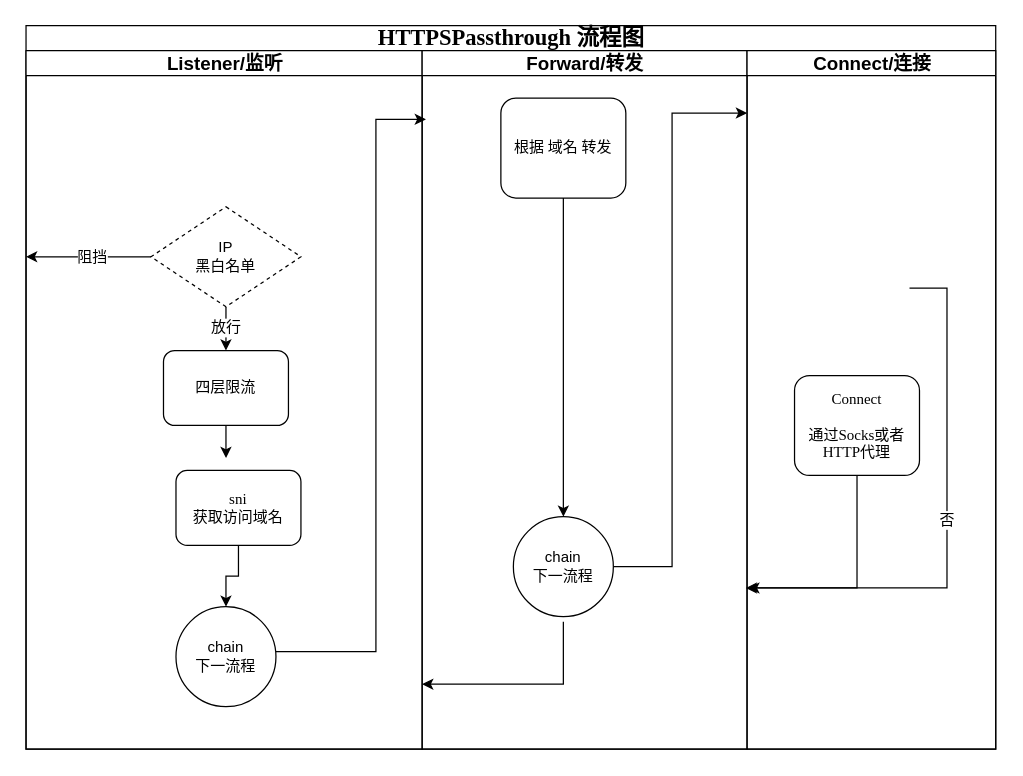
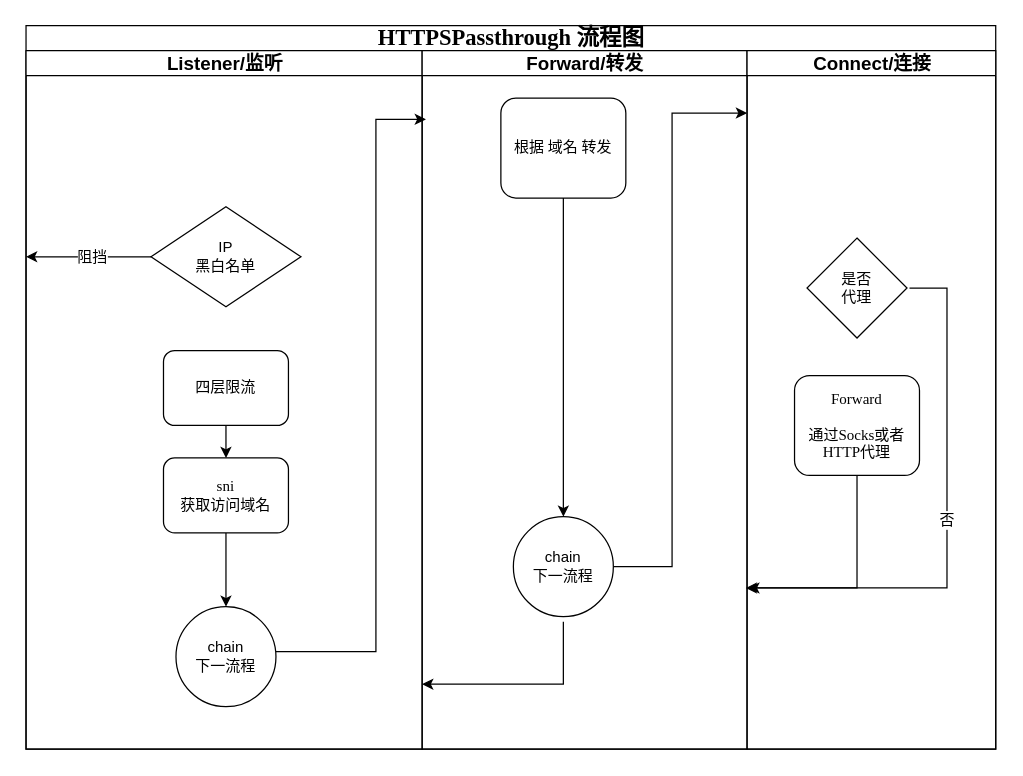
node "IP 黑白名单": style dashed -> solid
node "是否 代理": added
edge "IP 黑白名单" -> "四层限流": removed, label "放行"
node "Connect 通过Socks或者HTTP代理": label "Connect 通过Socks或者HTTP代理" -> "Forward 通过Socks或者HTTP代理"
node "sni 获取访问域名": moved (238, 508) -> (226, 496)
